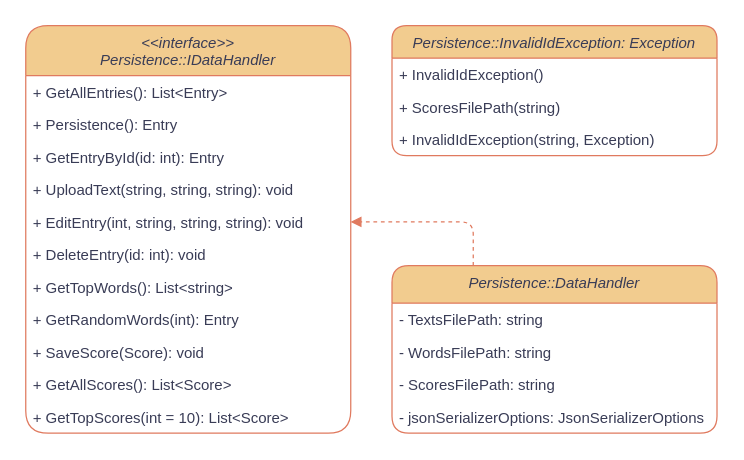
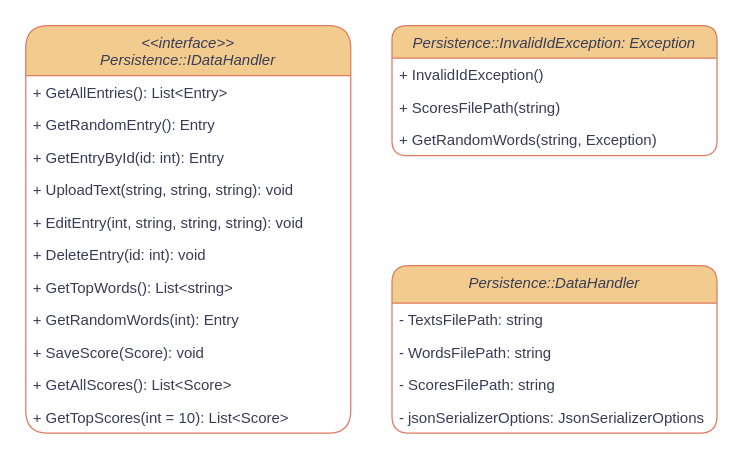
node "+ Persistence(): Entry": label "+ Persistence(): Entry" -> "+ GetRandomEntry(): Entry"
node "+ InvalidIdException(string, Exception)": label "+ InvalidIdException(string, Exception)" -> "+ GetRandomWords(string, Exception)"
edge "Persistence::DataHandler" -> "+ EditEntry(int, string, string, string): void": removed
